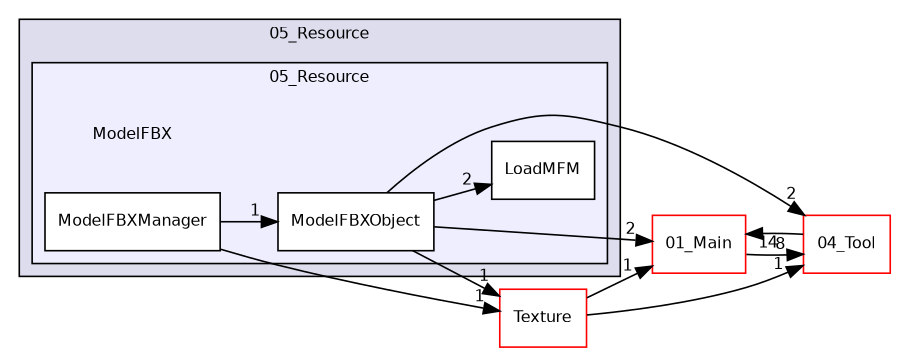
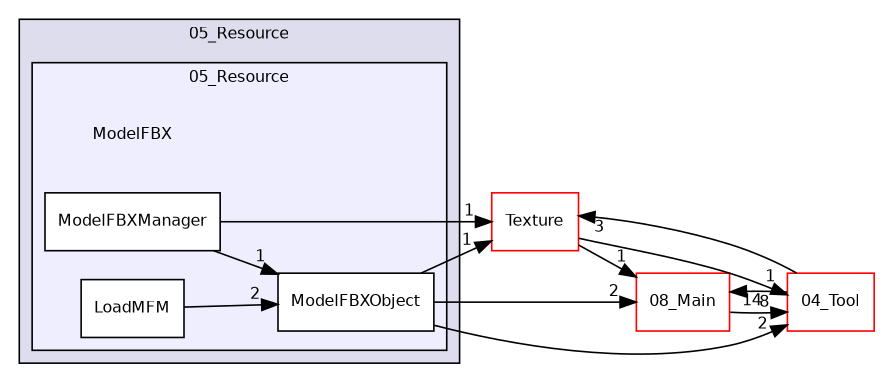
edge "ModelFBXObject" -> "LoadMFM": reversed
edge "04_Tool" -> "Texture": added
node "01_Main": label "01_Main" -> "08_Main"
